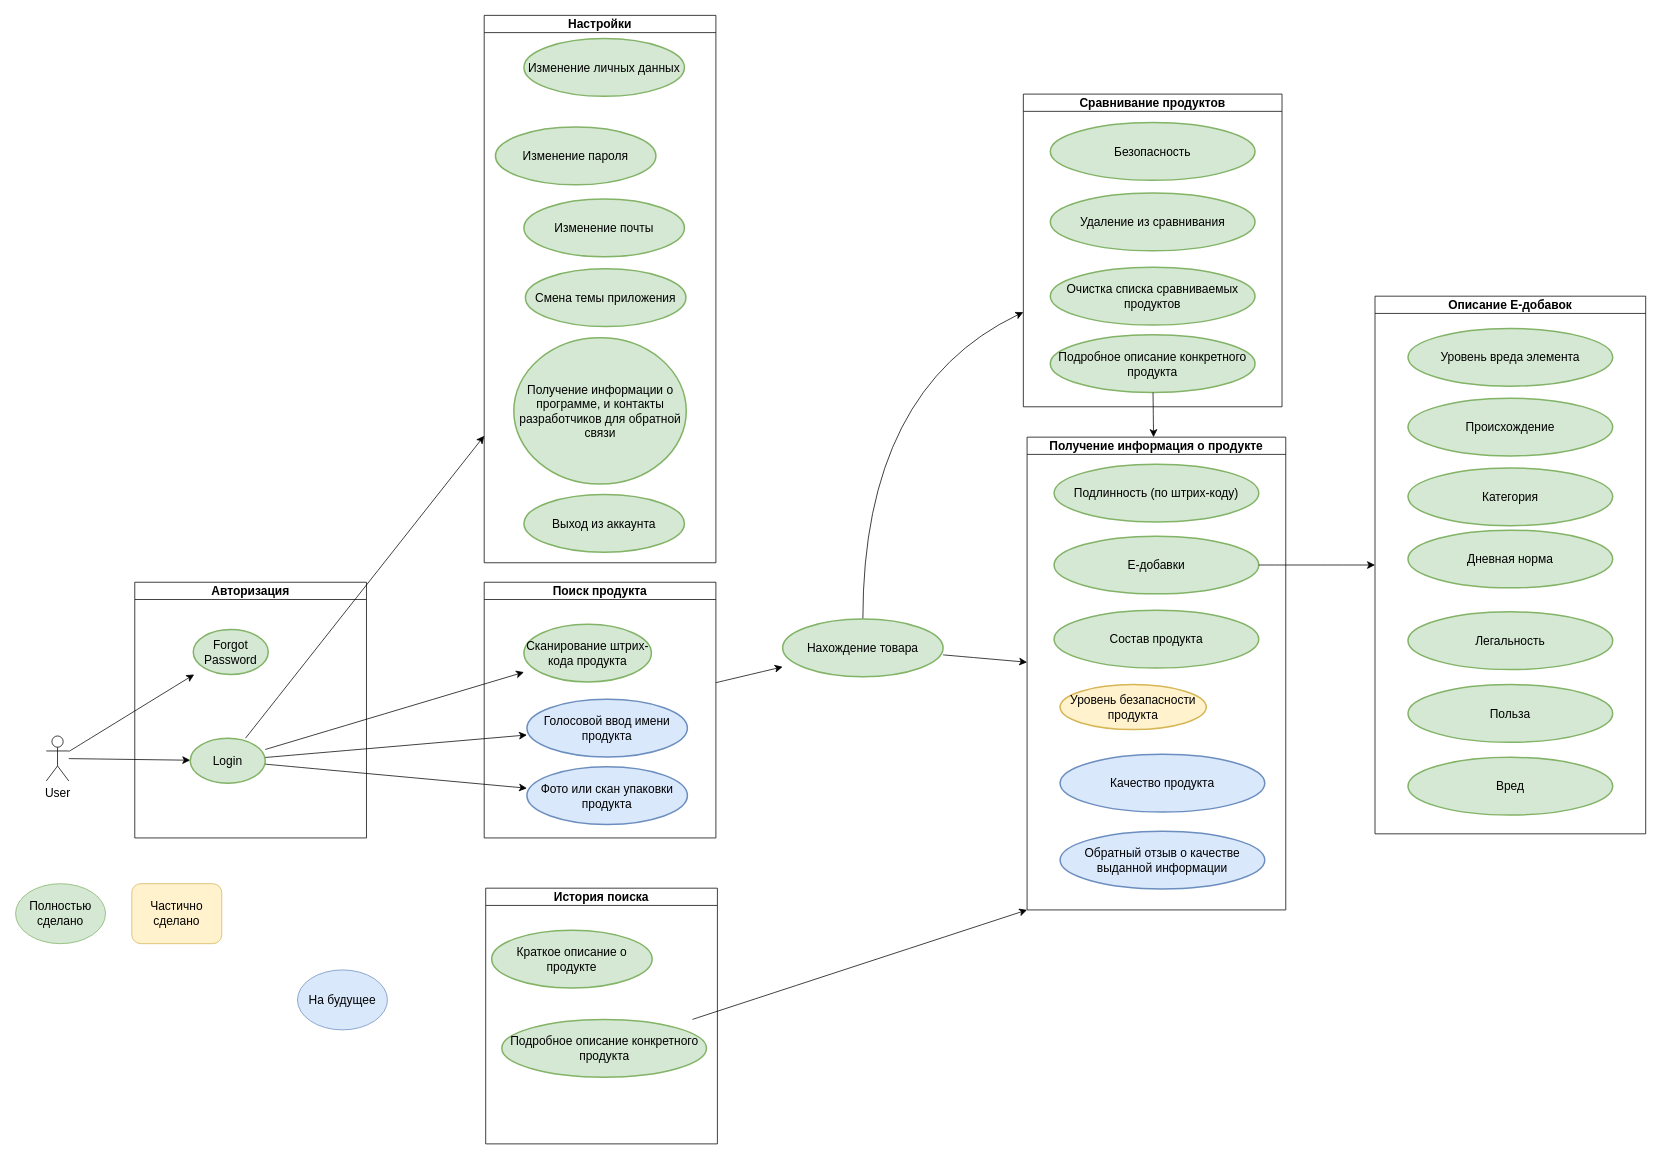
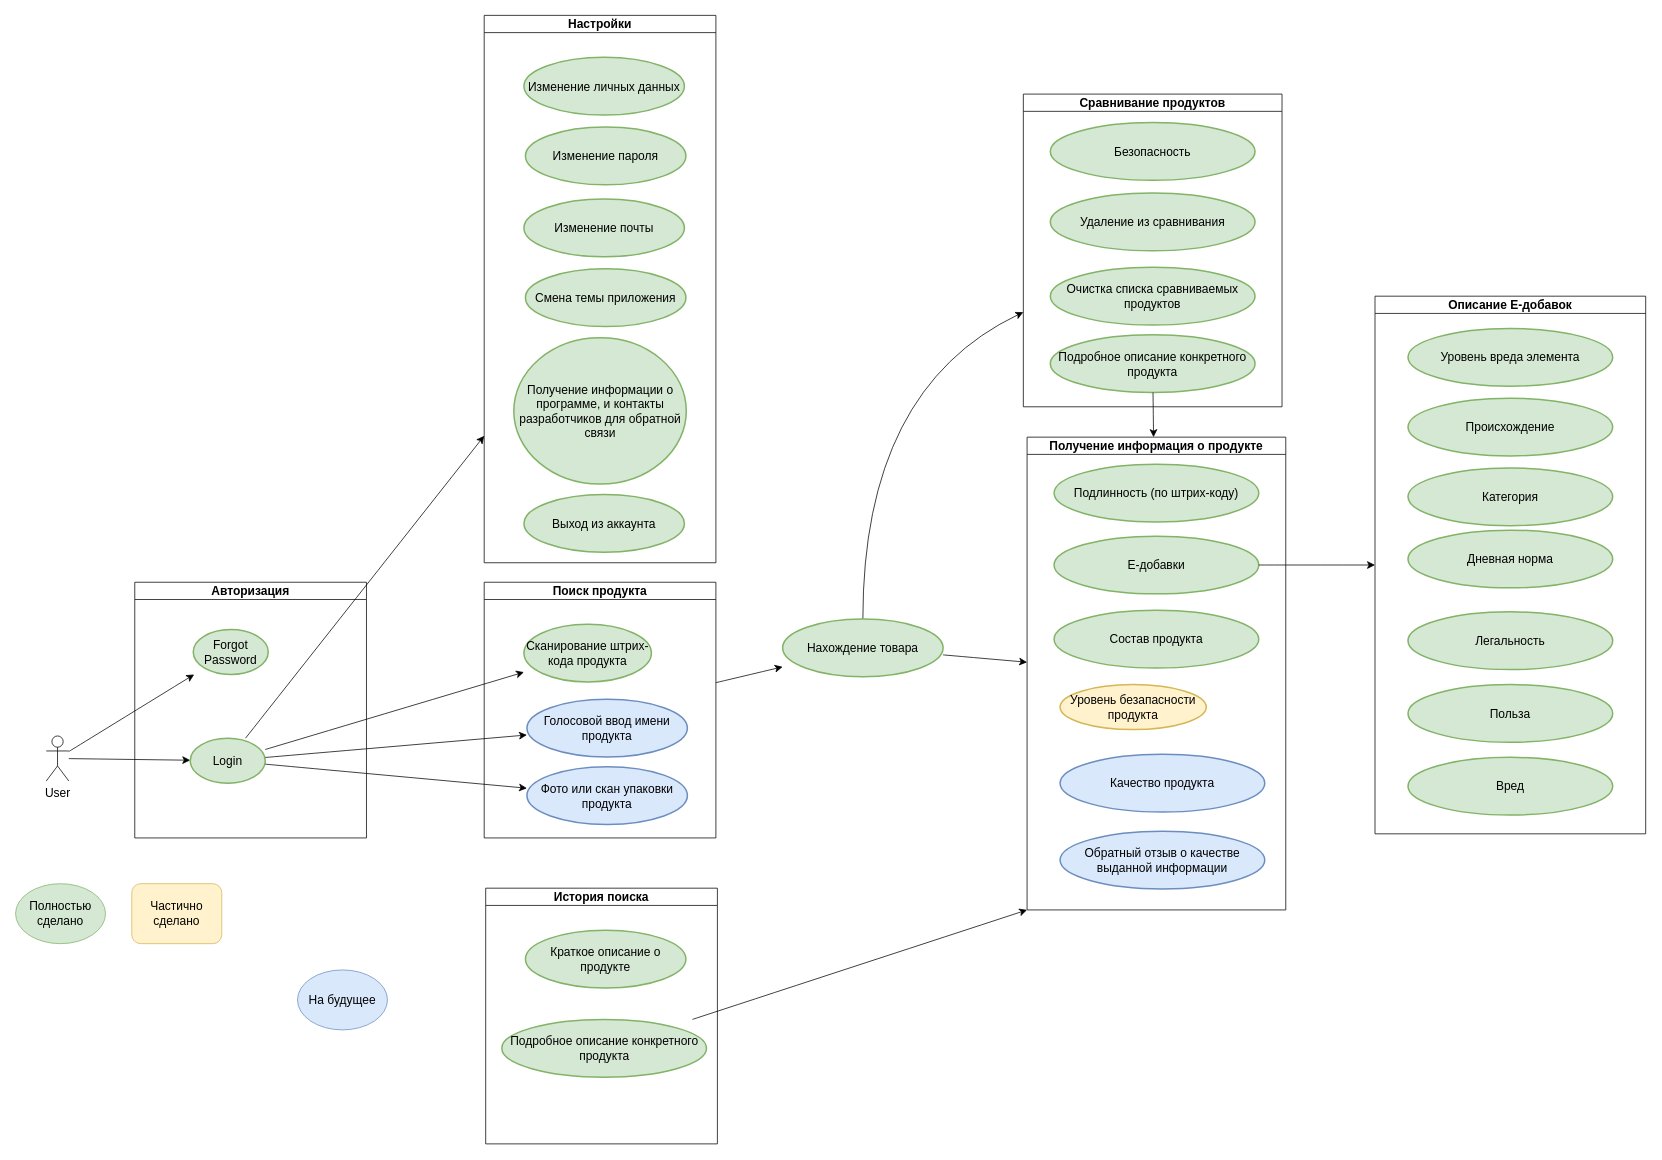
node "Изменение личных данных": moved (604, 68) -> (604, 86)
node "Изменение пароля": moved (576, 156) -> (606, 156)
node "Краткое описание о продукте": moved (572, 959) -> (606, 959)
